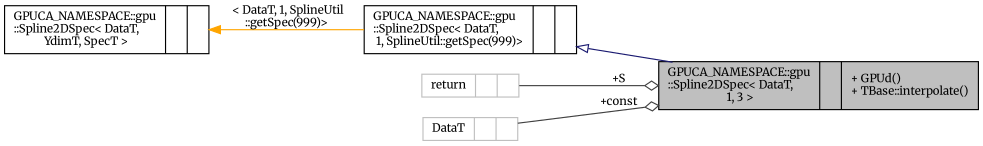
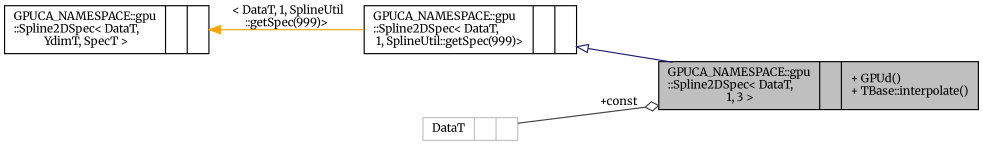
node "return": removed
